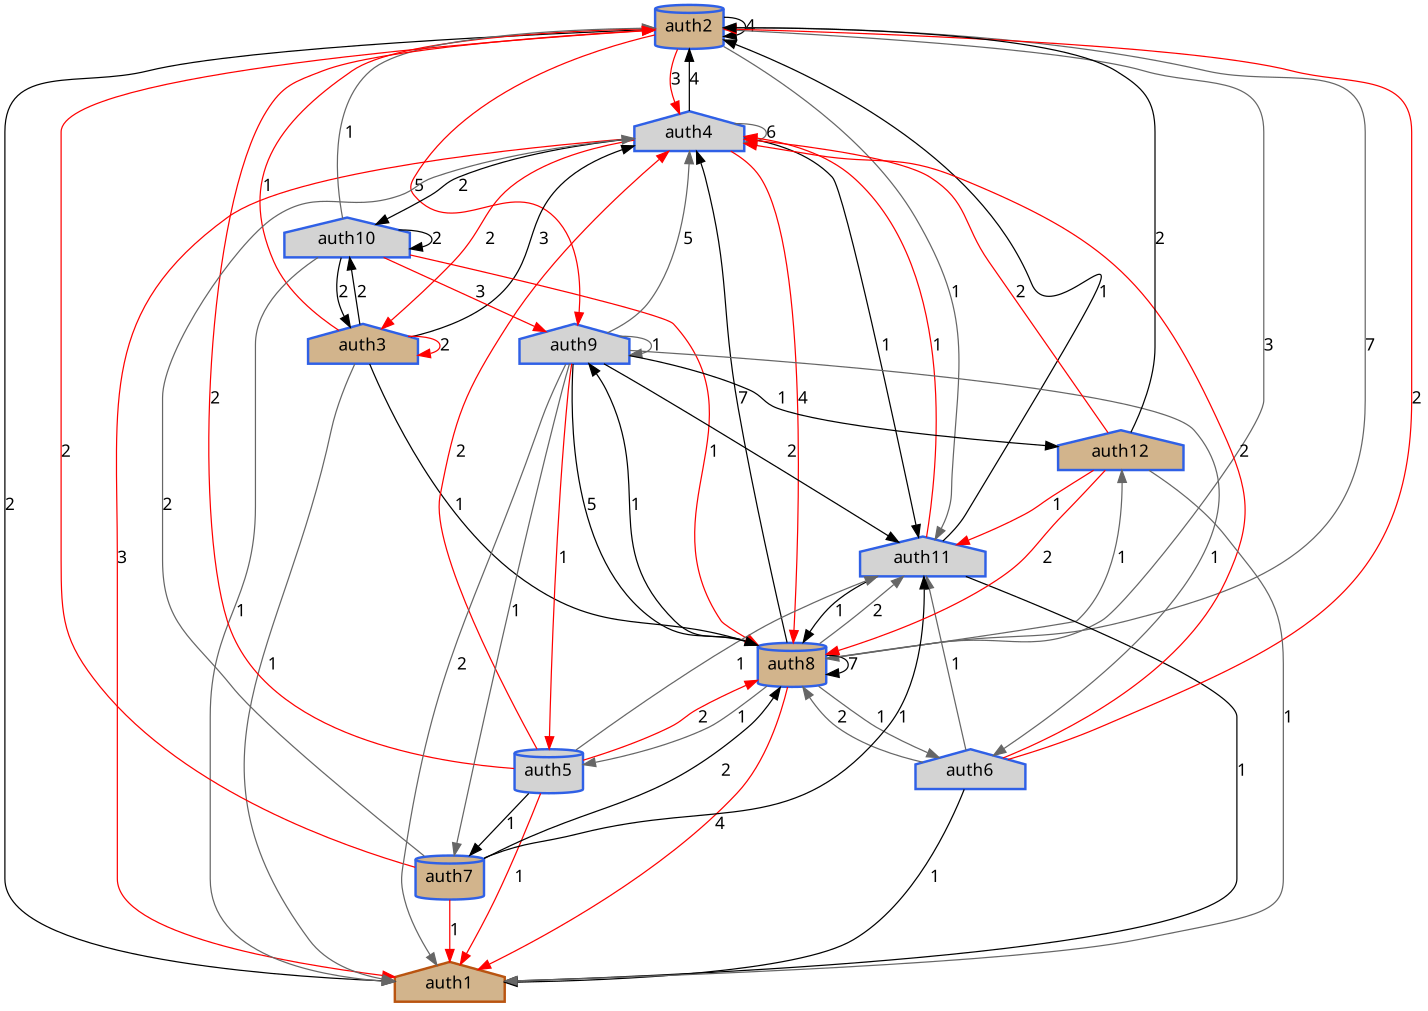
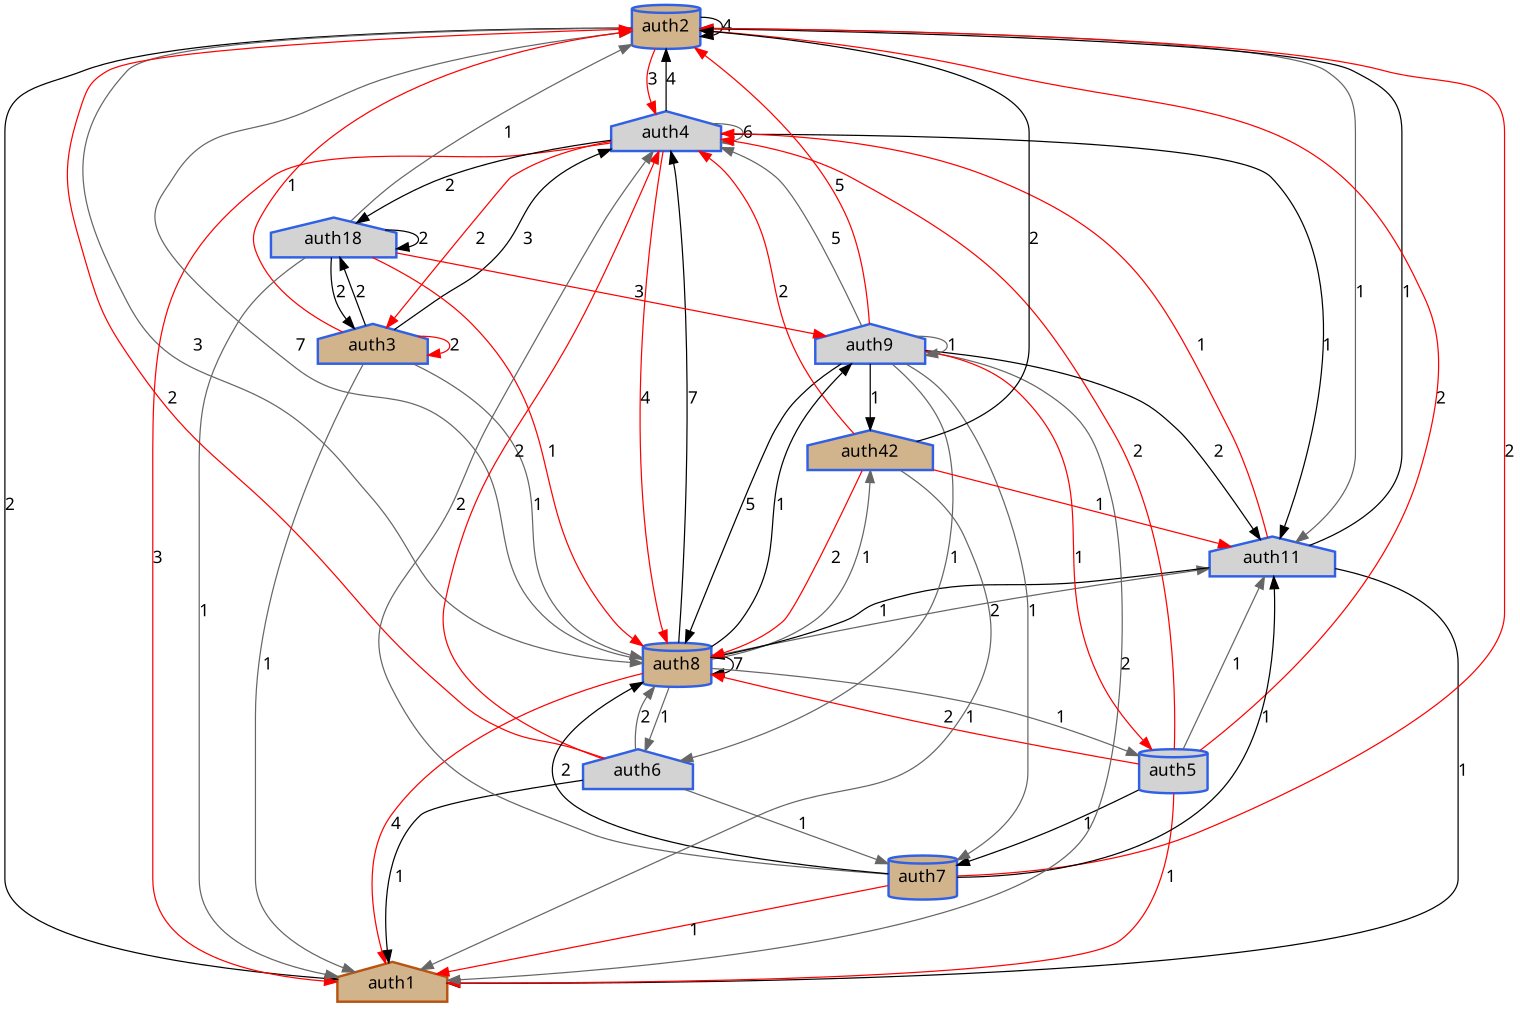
edge "auth2" -> "auth9": reversed
node "auth10": label "auth10" -> "auth18"
node "auth12": label "auth12" -> "auth42"
edge "auth3" -> "auth8": color black -> gray40
edge "auth6" -> "auth11": now "auth6" -> "auth7"
